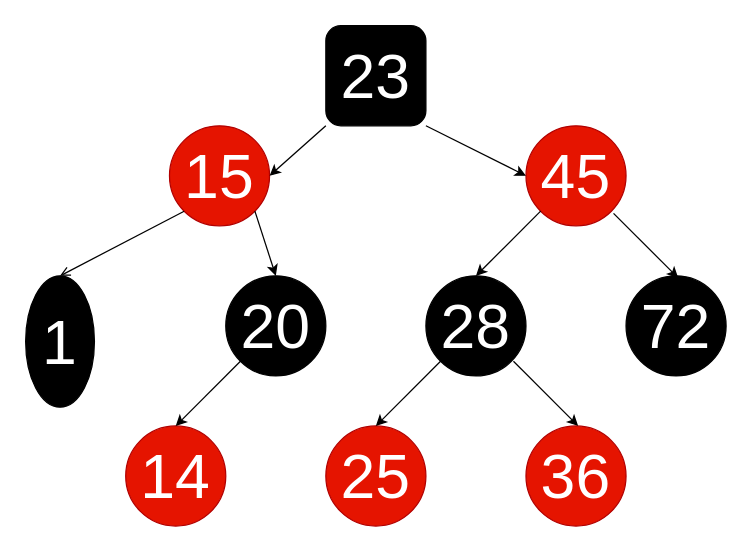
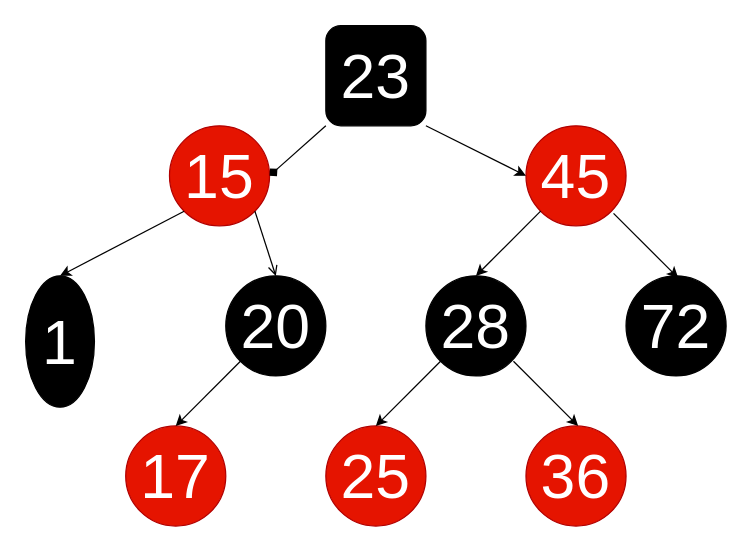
edge "23" -> "15": arrowhead classic -> diamond
edge "15" -> "20": arrowhead classic -> open
edge "15" -> "1": arrowhead open -> classic
node "14": label "14" -> "17"
